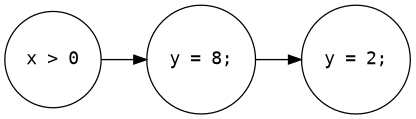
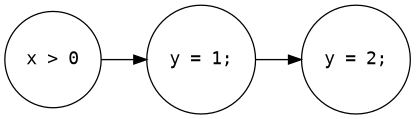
node "y = 8;": label "y = 8;" -> "y = 1;"
